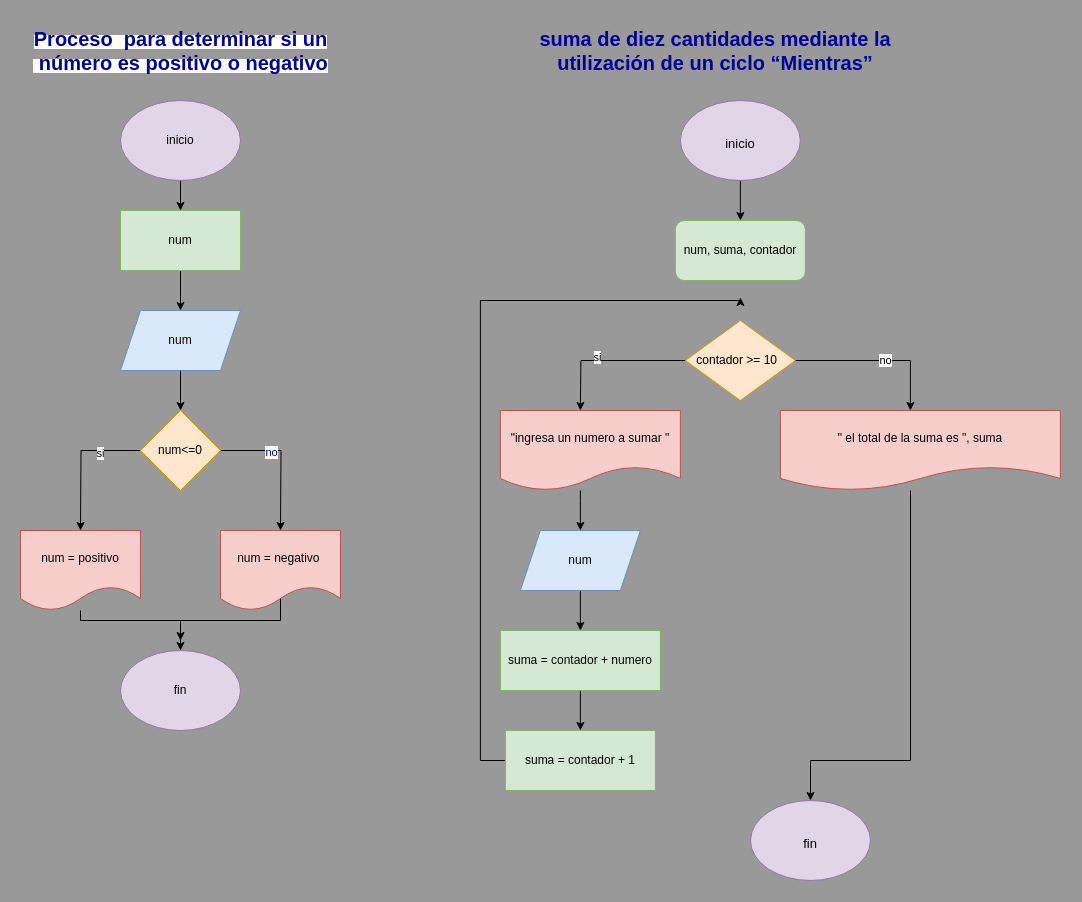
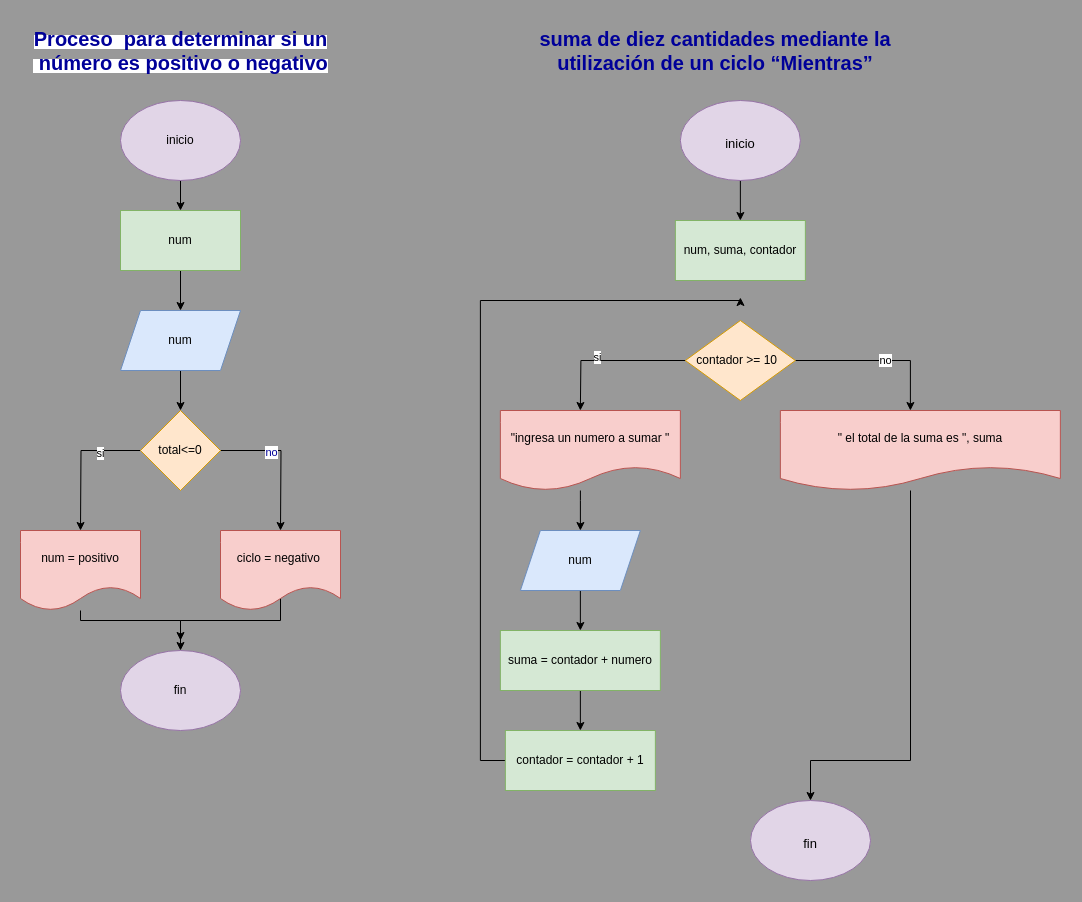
node "num, suma, contador": shape rounded rectangle -> rectangle
node "num<=0": label "num<=0" -> "total<=0"
node "num = negativo": label "num = negativo" -> "ciclo = negativo"
node "suma = contador + 1": label "suma = contador + 1" -> "contador = contador + 1"
